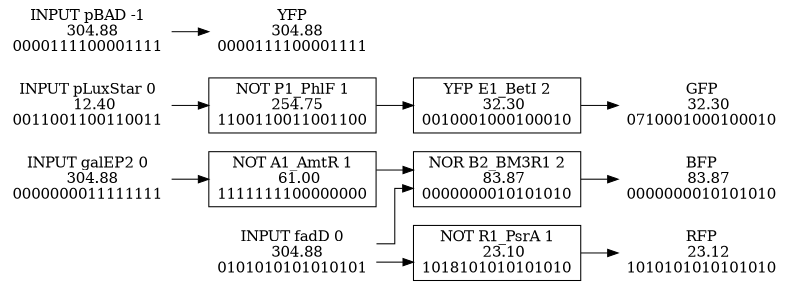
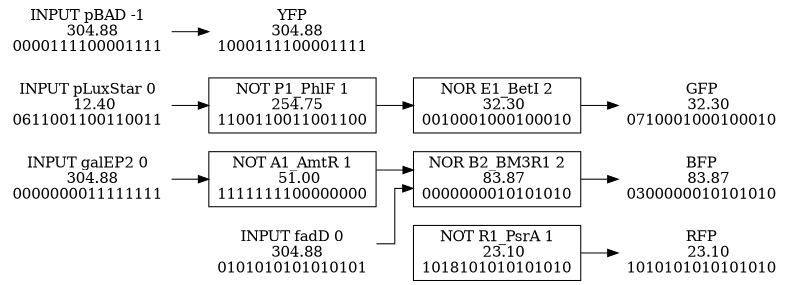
node "YFP 304.88 0000111100001111": label "YFP 304.88 0000111100001111" -> "YFP 304.88 1000111100001111"
node "INPUT pLuxStar 0 12.40 0011001100110011": label "INPUT pLuxStar 0 12.40 0011001100110011" -> "INPUT pLuxStar 0 12.40 0611001100110011"
node "YFP E1_BetI 2 32.30 0010001000100010": label "YFP E1_BetI 2 32.30 0010001000100010" -> "NOR E1_BetI 2 32.30 0010001000100010"
node "NOT A1_AmtR 1 61.00 1111111100000000": label "NOT A1_AmtR 1 61.00 1111111100000000" -> "NOT A1_AmtR 1 51.00 1111111100000000"
node "BFP 83.87 0000000010101010": label "BFP 83.87 0000000010101010" -> "BFP 83.87 0300000010101010"
node "RFP 23.12 1010101010101010": label "RFP 23.12 1010101010101010" -> "RFP 23.10 1010101010101010"
edge "INPUT fadD 0 304.88 0101010101010101" -> "NOT R1_PsrA 1 23.10 1018101010101010": removed
